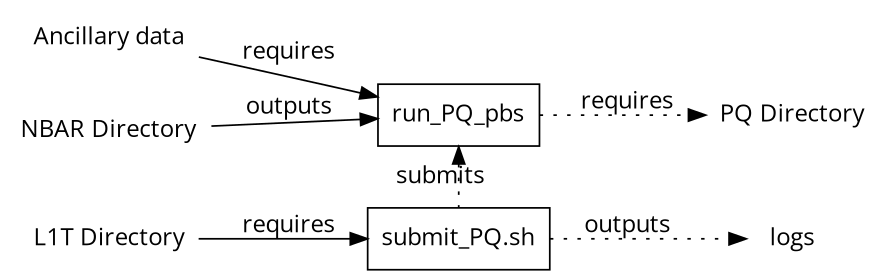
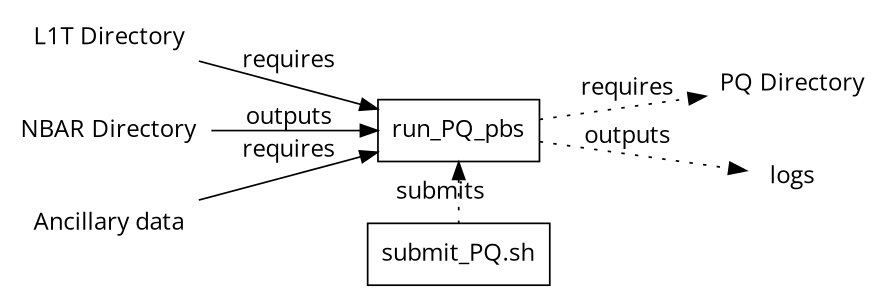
edge "L1T Directory" -> "submit_PQ.sh": now "L1T Directory" -> "run_PQ_pbs"
edge "submit_PQ.sh" -> "logs": now "run_PQ_pbs" -> "logs"
